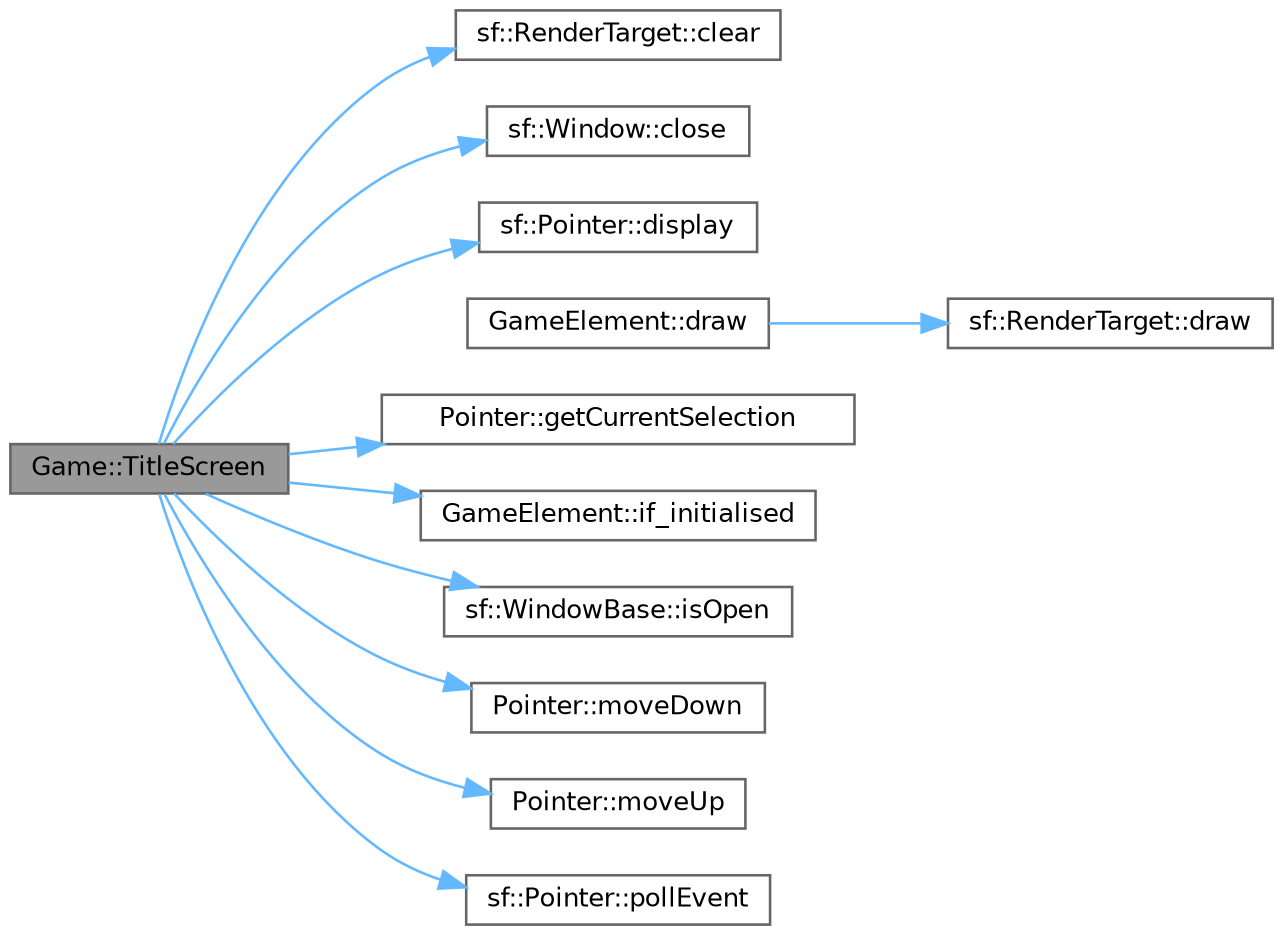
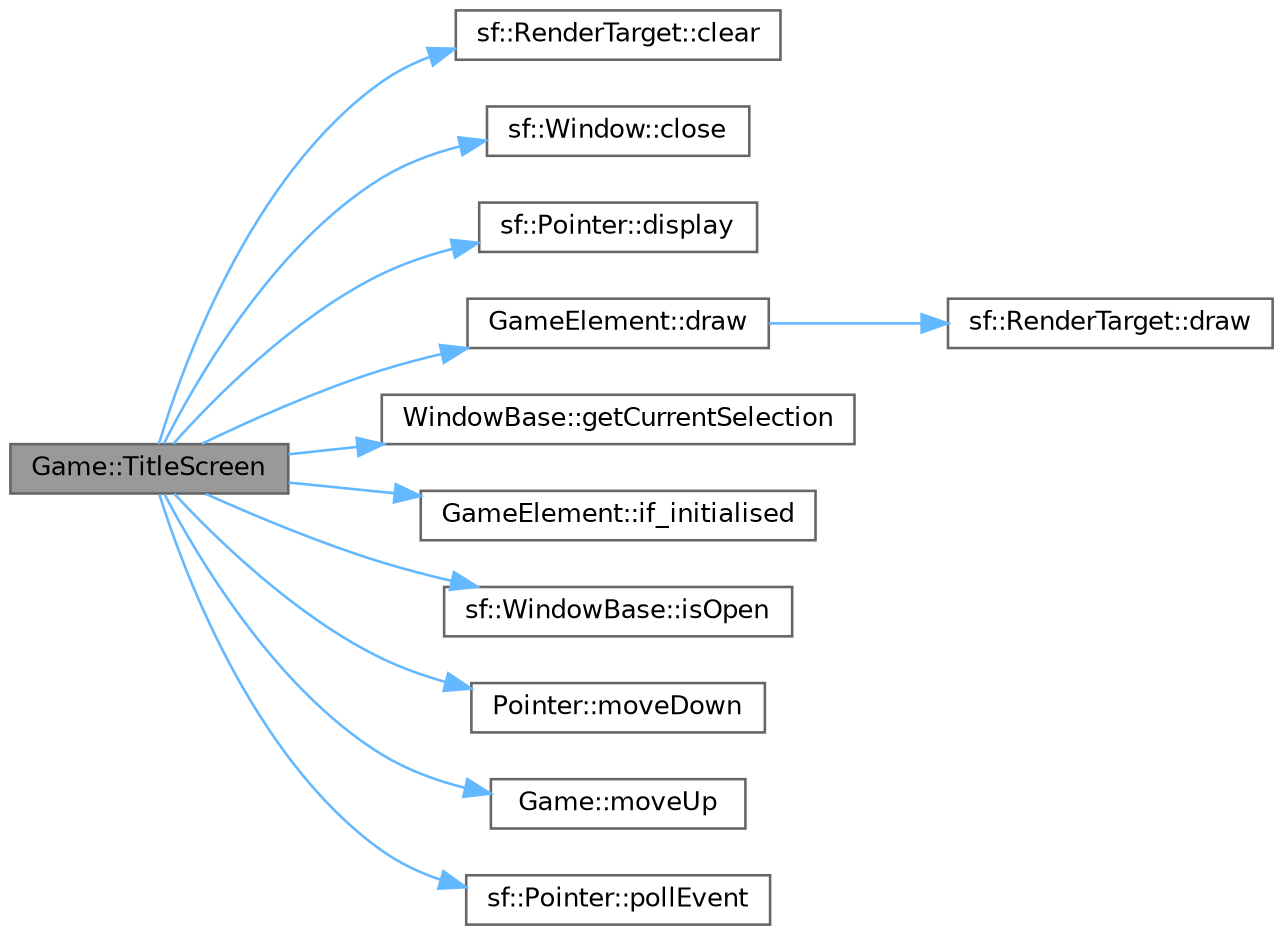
edge "Game::TitleScreen" -> "GameElement::draw": added
node "Pointer::getCurrentSelection": label "Pointer::getCurrentSelection" -> "WindowBase::getCurrentSelection"
node "Pointer::moveUp": label "Pointer::moveUp" -> "Game::moveUp"
